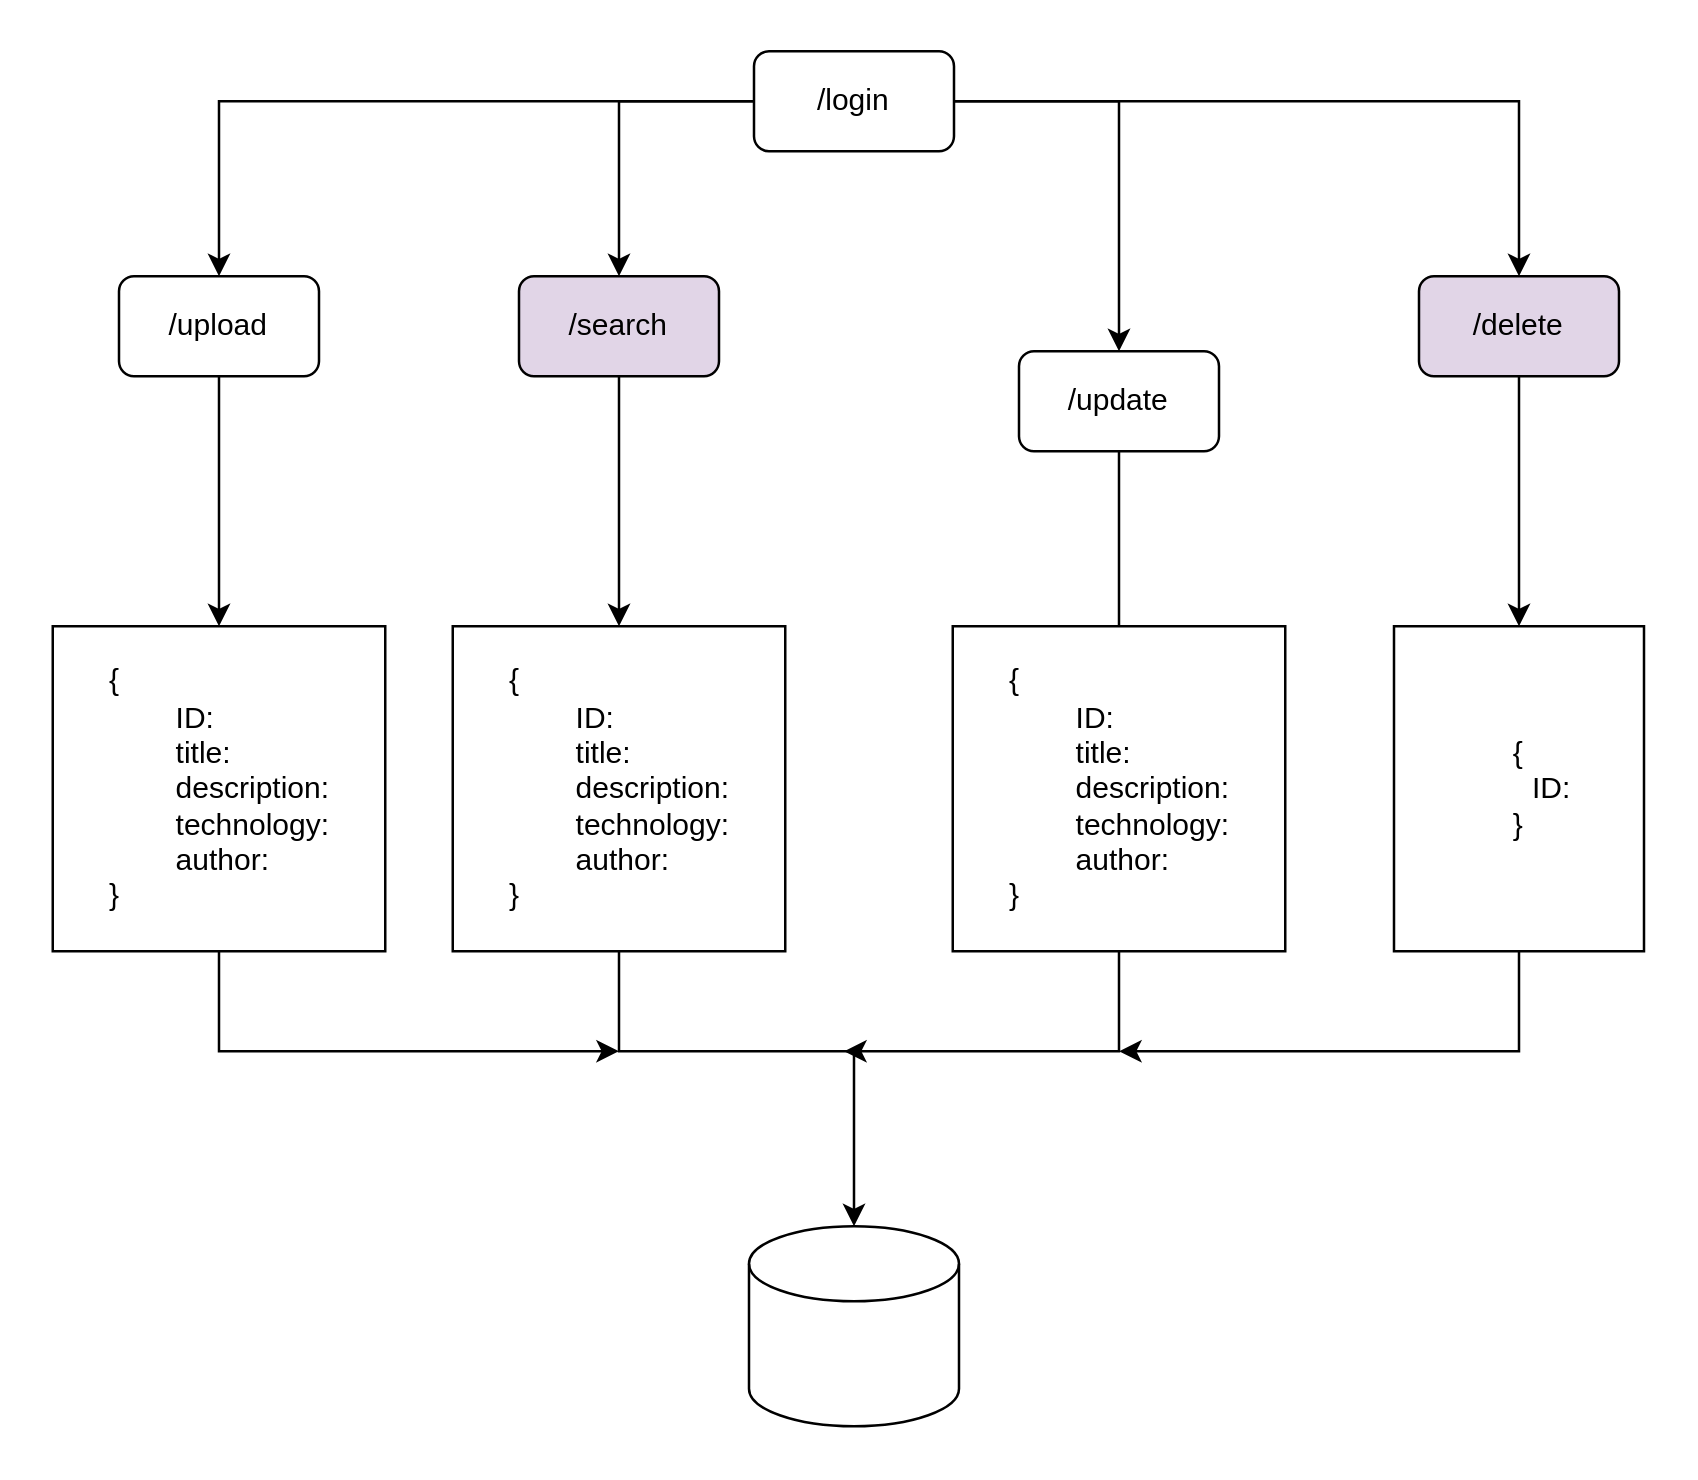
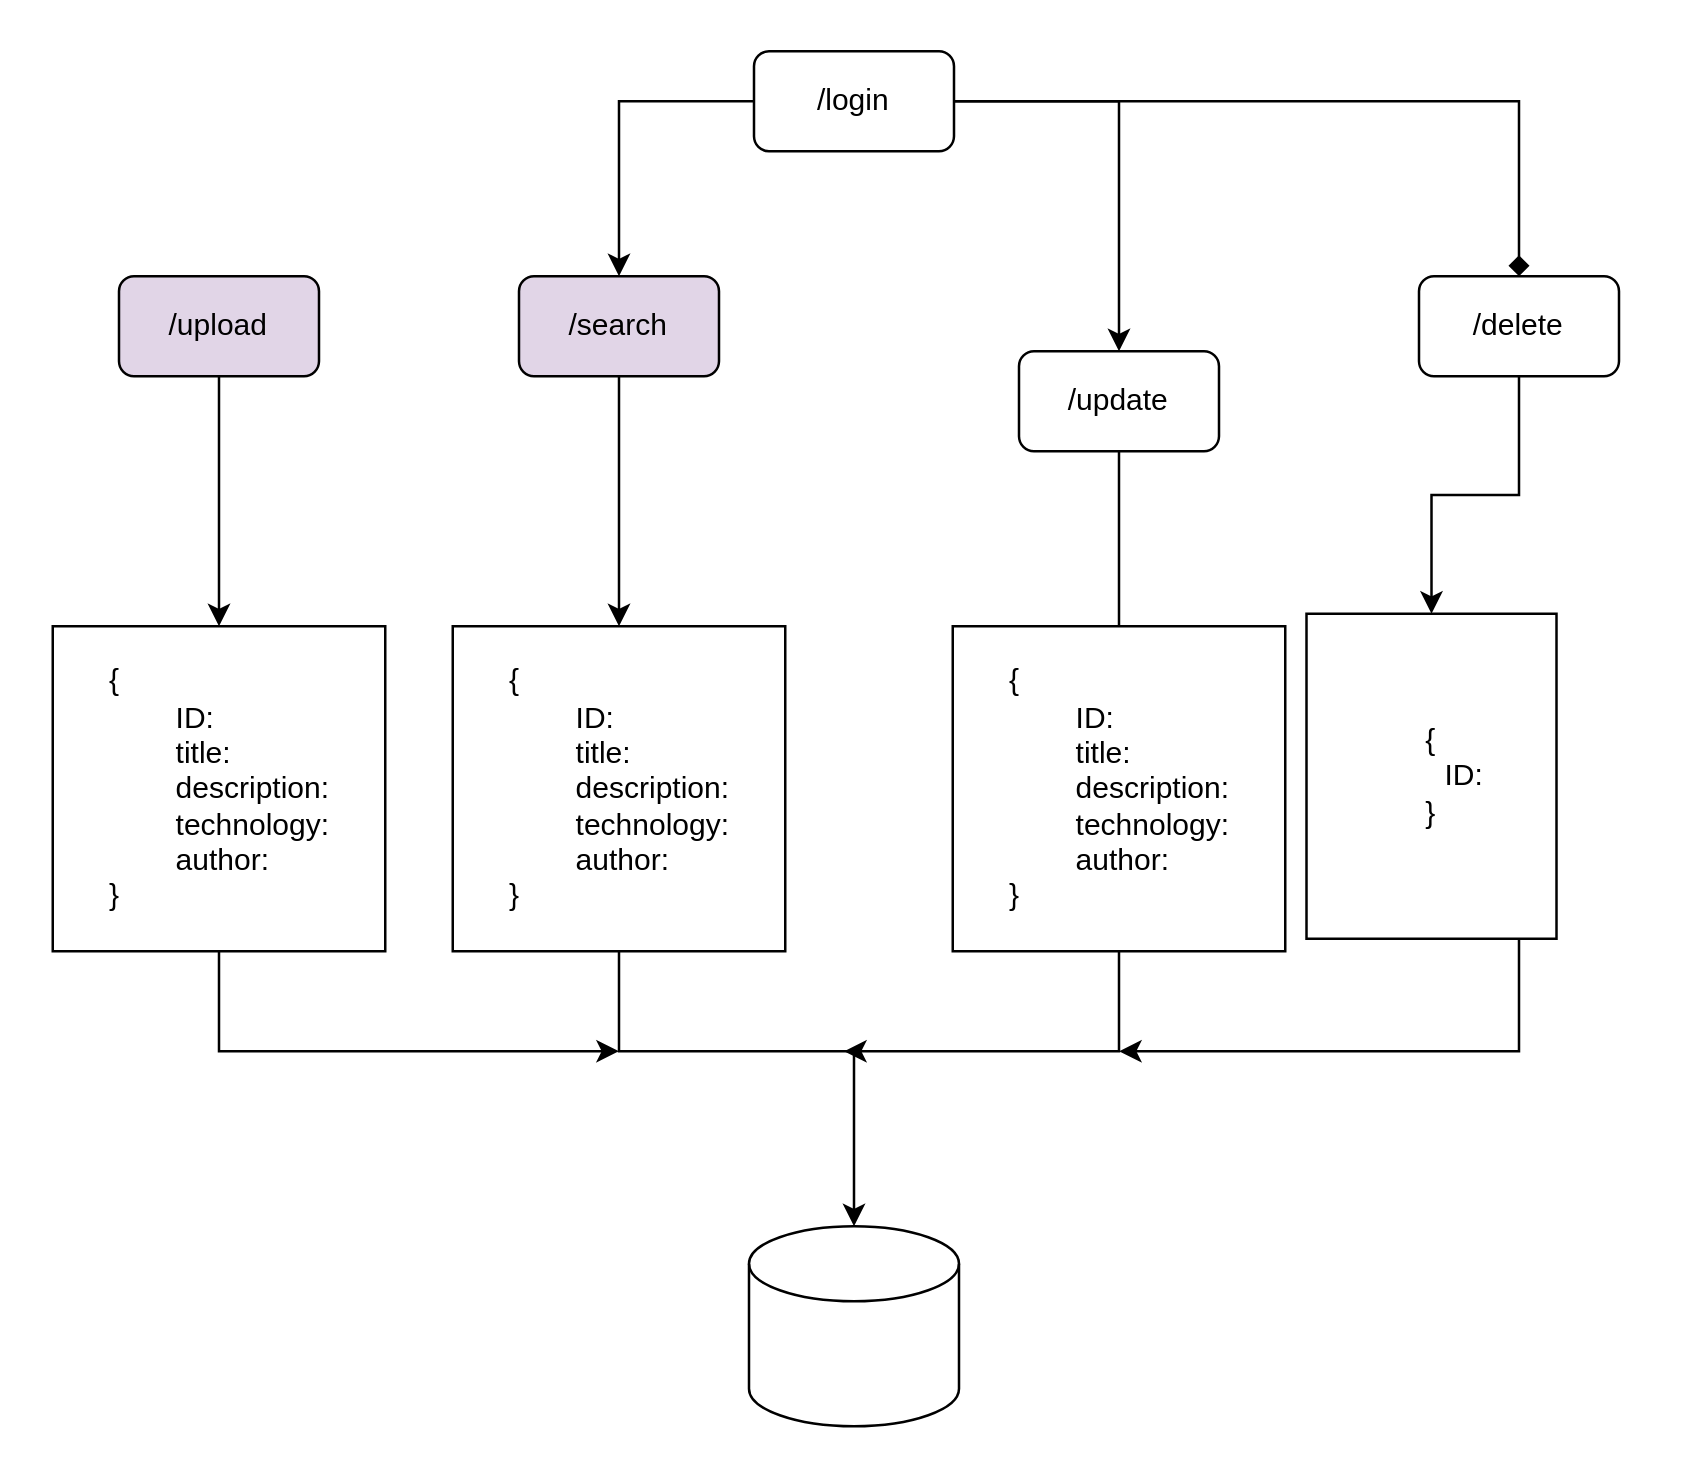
edge "/login" -> "/upload": removed
edge "/login" -> "/delete": arrowhead classic -> diamond
node "/upload": fillcolor #ffffff -> #e1d5e7
node "/delete": fillcolor #e1d5e7 -> #ffffff
node "{ ID: }": moved (1519, 789) -> (1431, 776)
